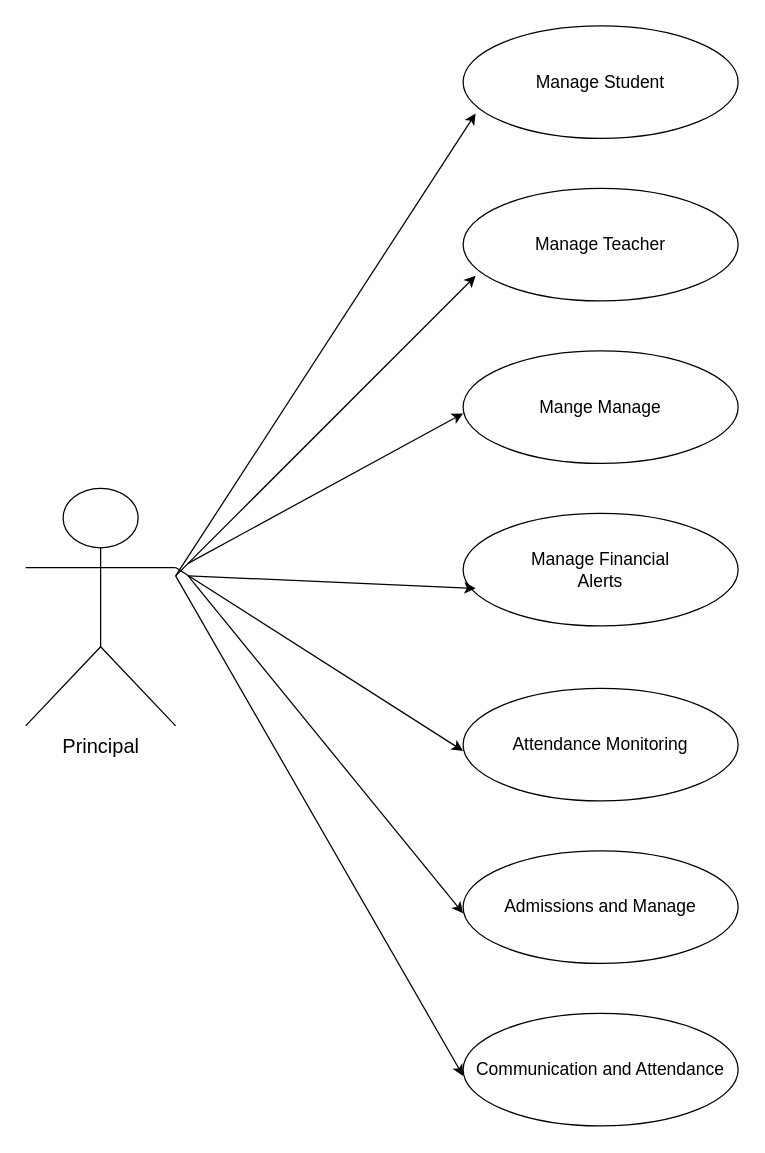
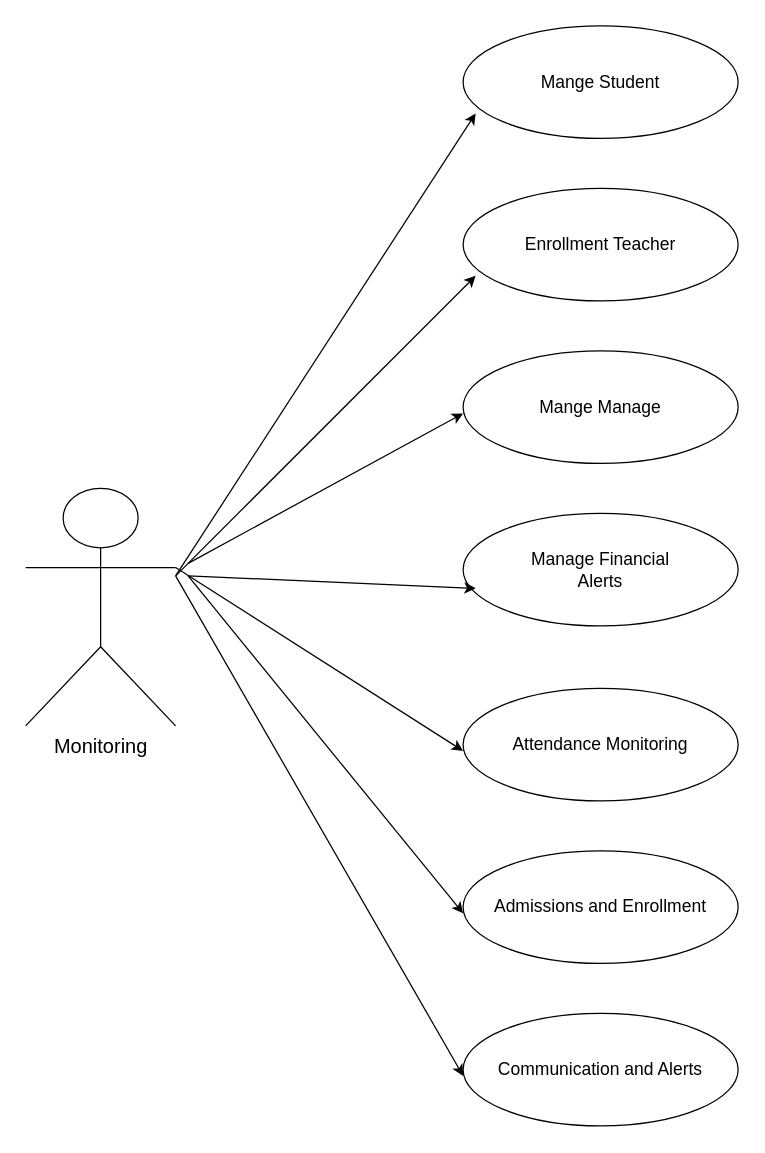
node "Manage Student": label "Manage Student" -> "Mange Student"
node "Manage Teacher": label "Manage Teacher" -> "Enrollment Teacher"
node "Principal": label "Principal" -> "Monitoring"
node "Admissions and Manage": label "Admissions and Manage" -> "Admissions and Enrollment"
node "Communication and Attendance": label "Communication and Attendance" -> "Communication and Alerts"
